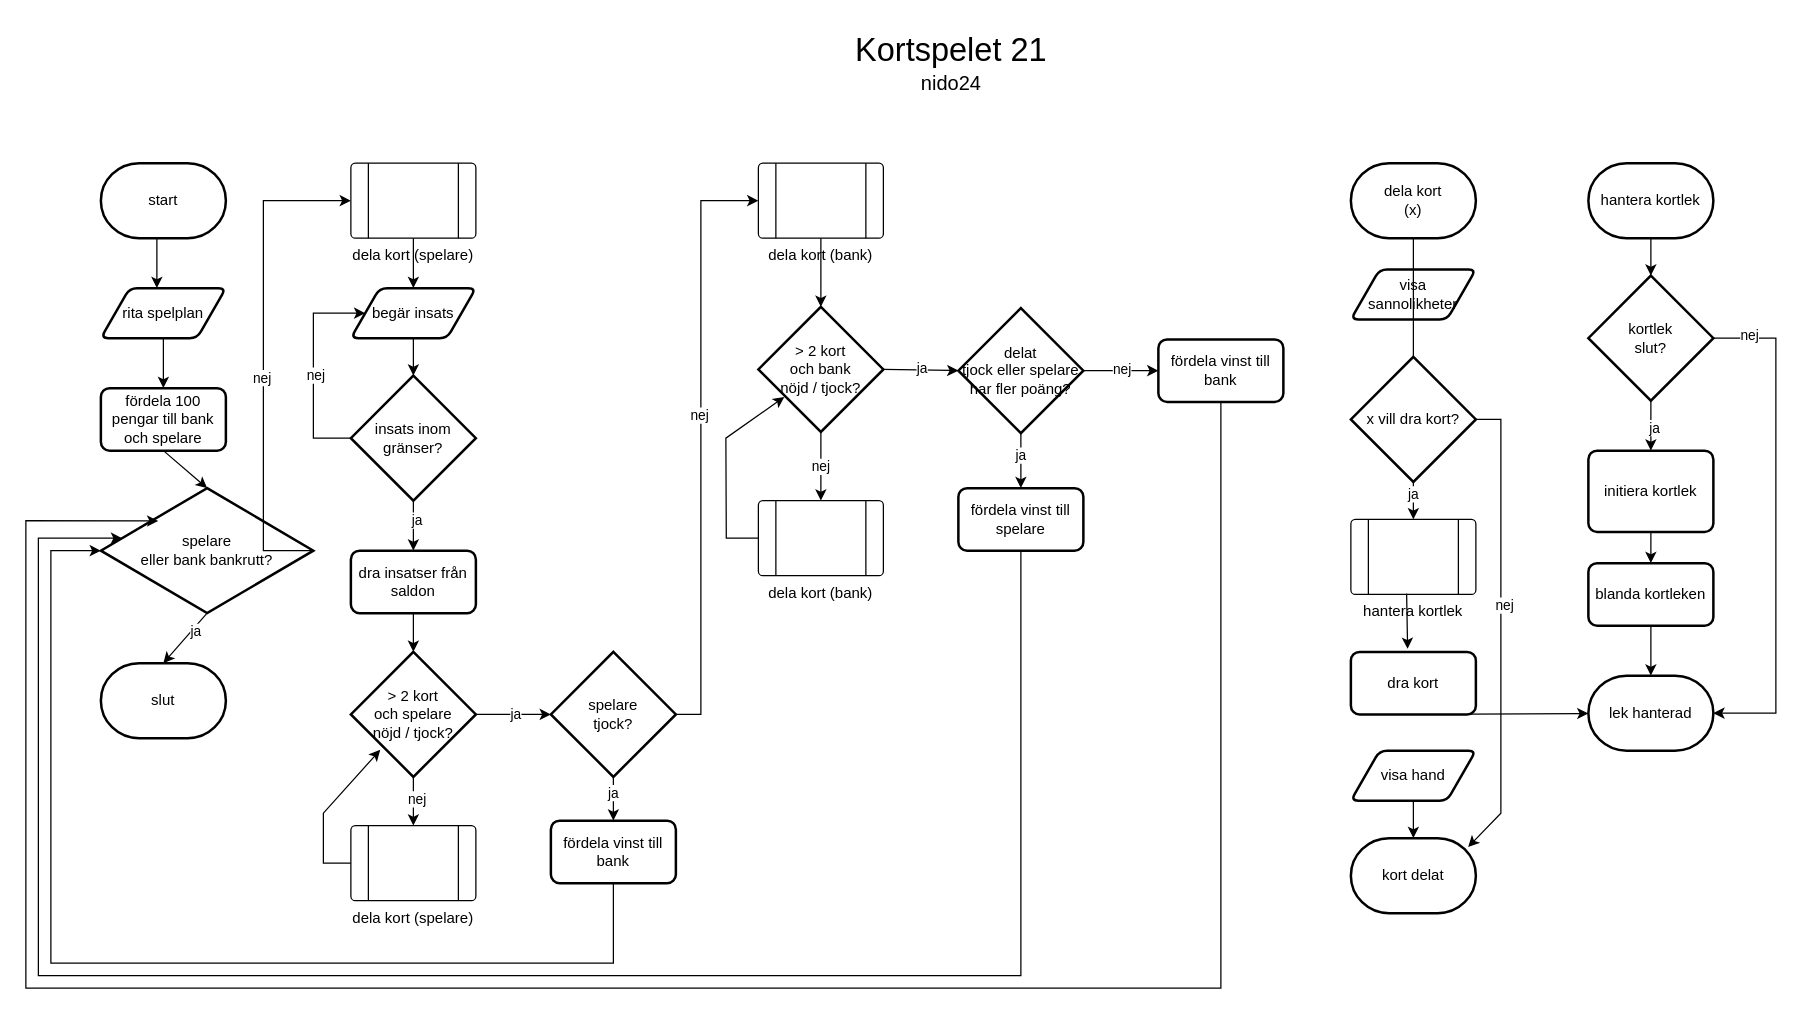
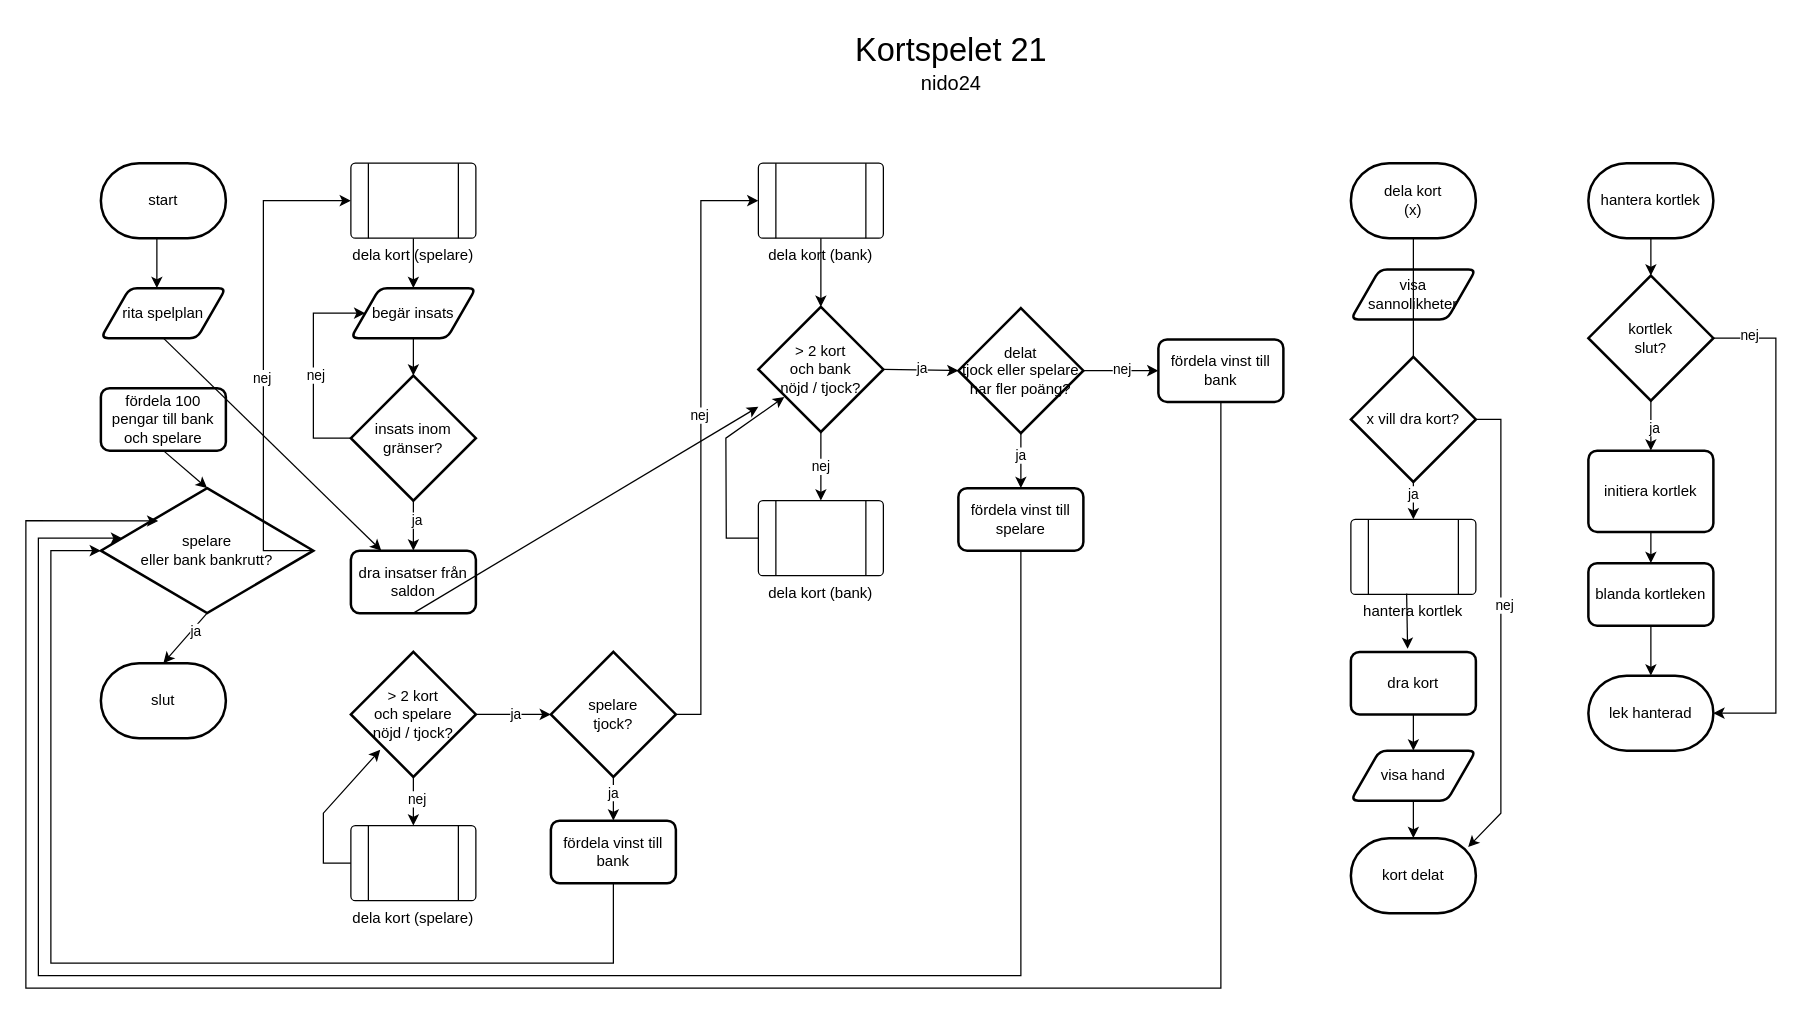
edge "rita spelplan" -> "fördela 100 pengar till bank och spelare": now "rita spelplan" -> "dra insatser från saldon"
edge "dra insatser från saldon" -> "> 2 kort och spelare nöjd / tjock?": now "dra insatser från saldon" -> "> 2 kort och bank nöjd / tjock?"
edge "dra kort" -> "lek hanterad": now "dra kort" -> "visa hand"
